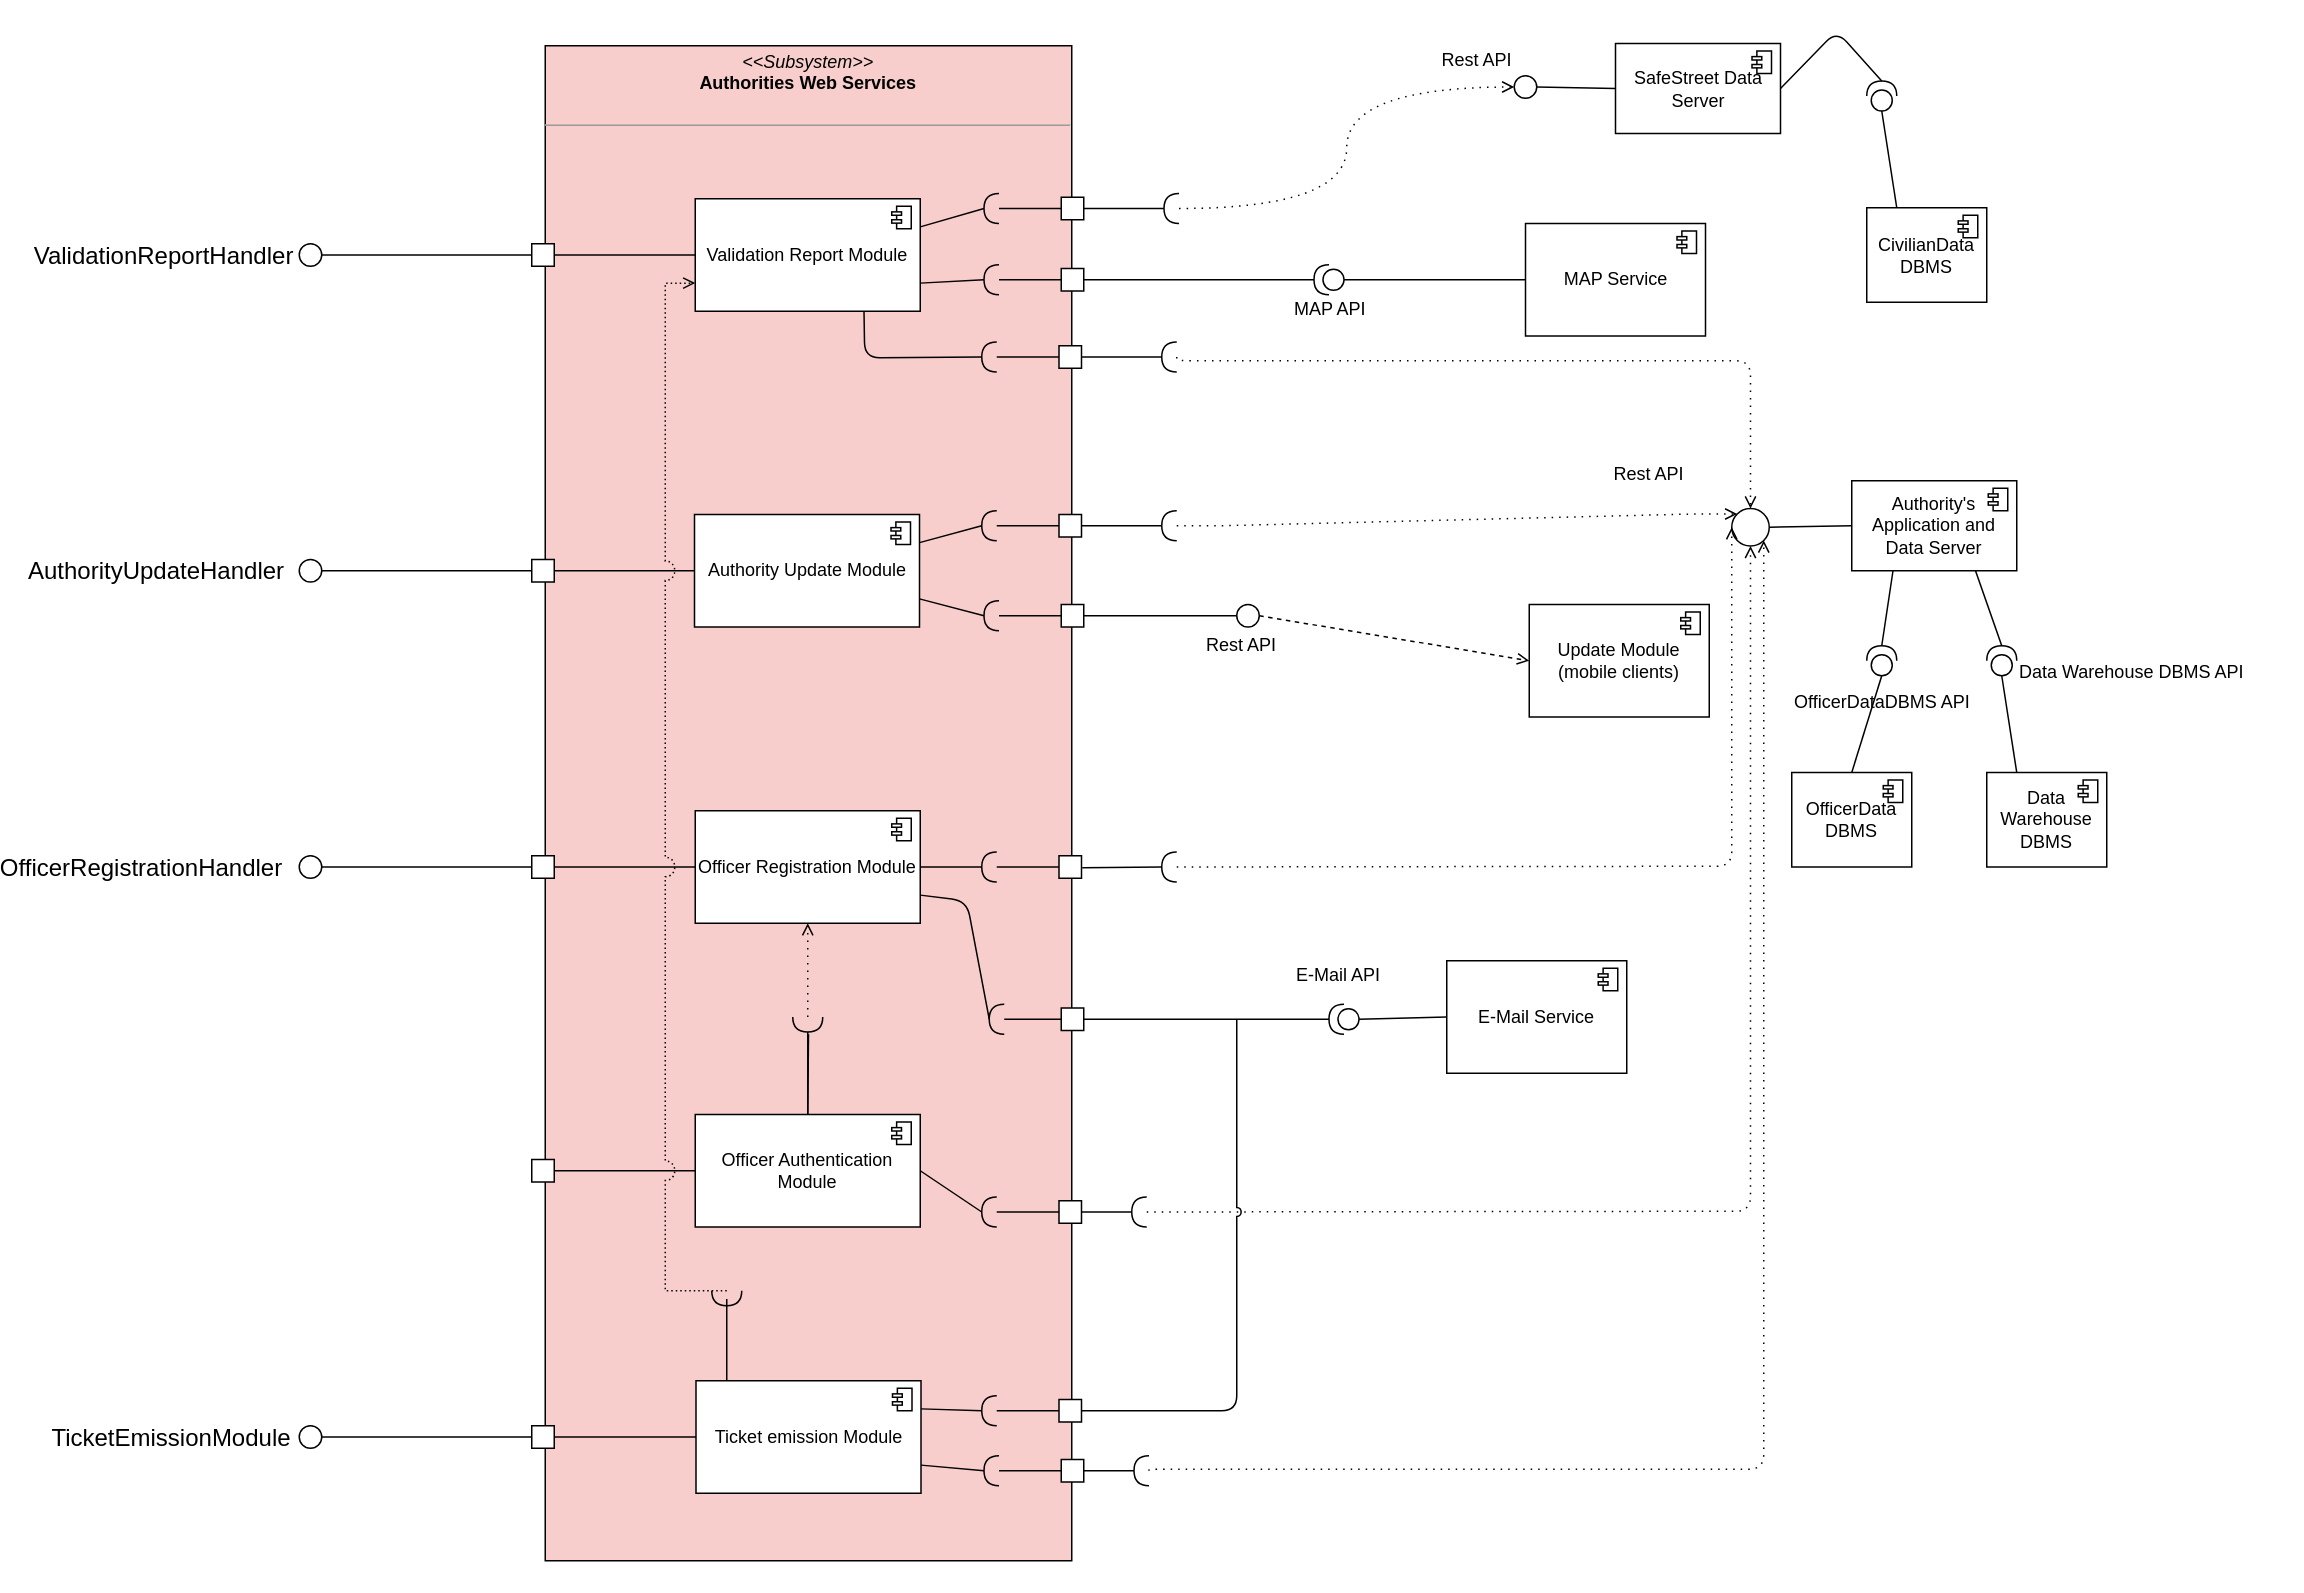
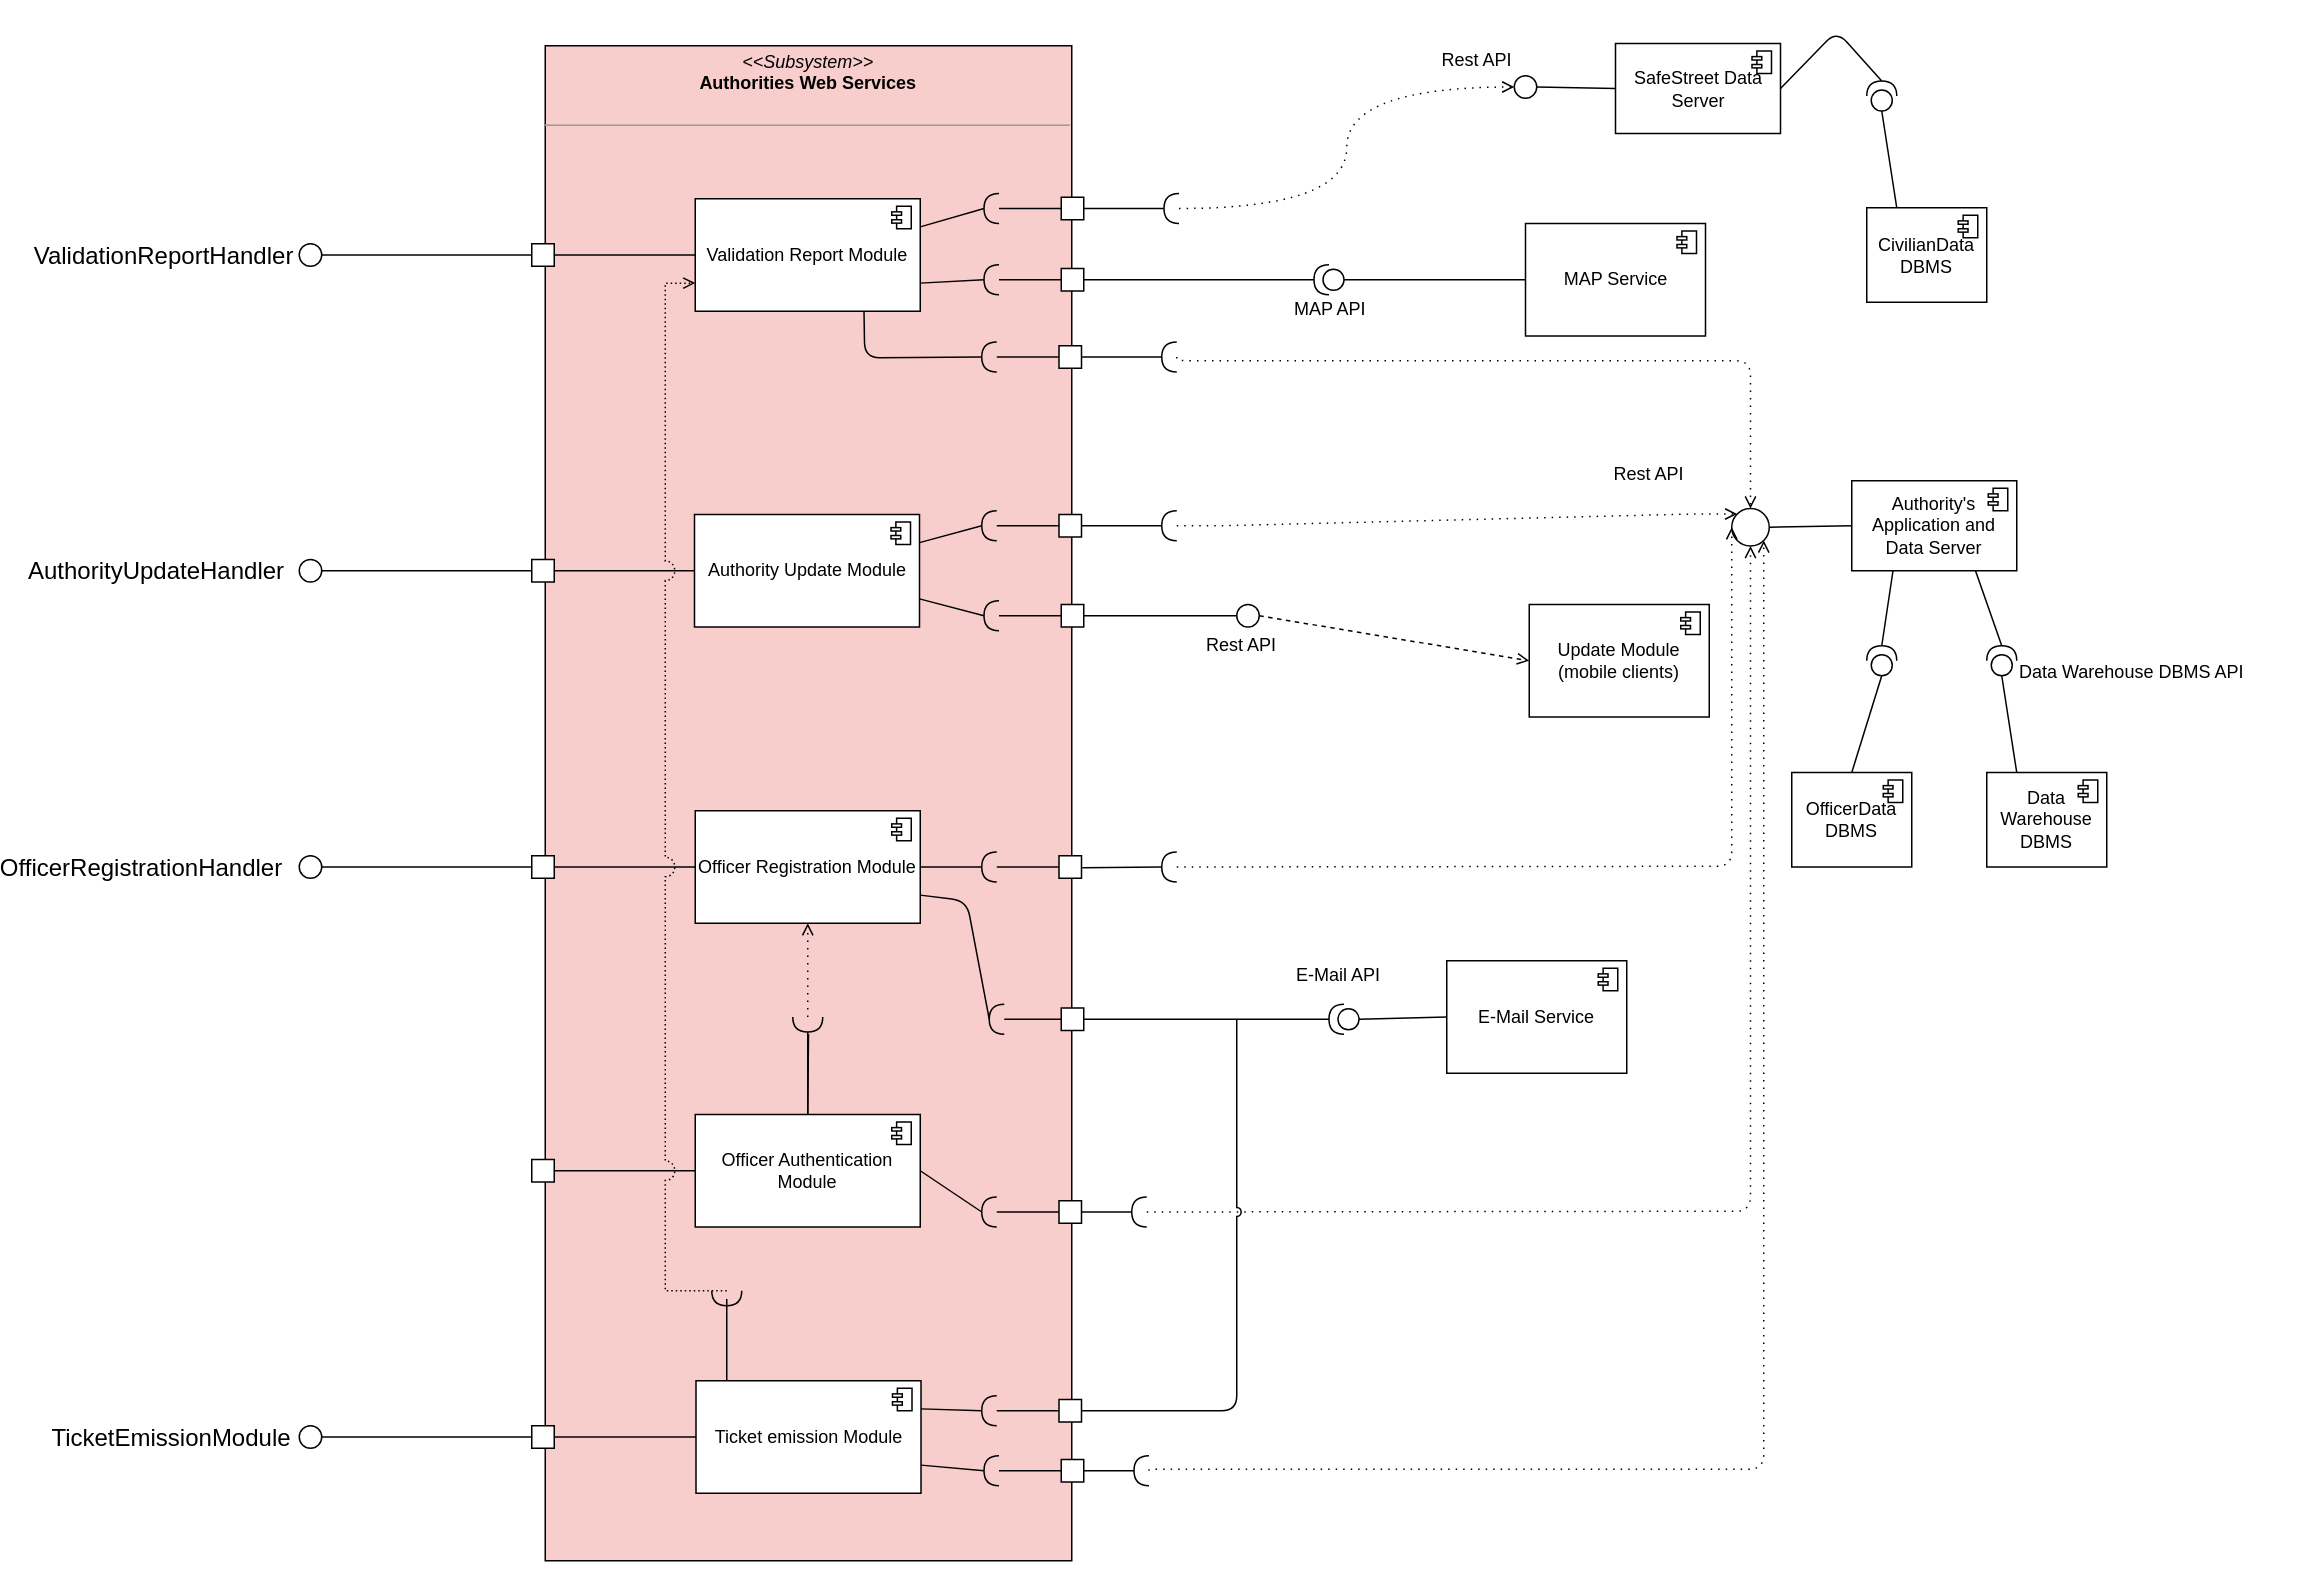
node "OfficerDataDBMS API": removed
